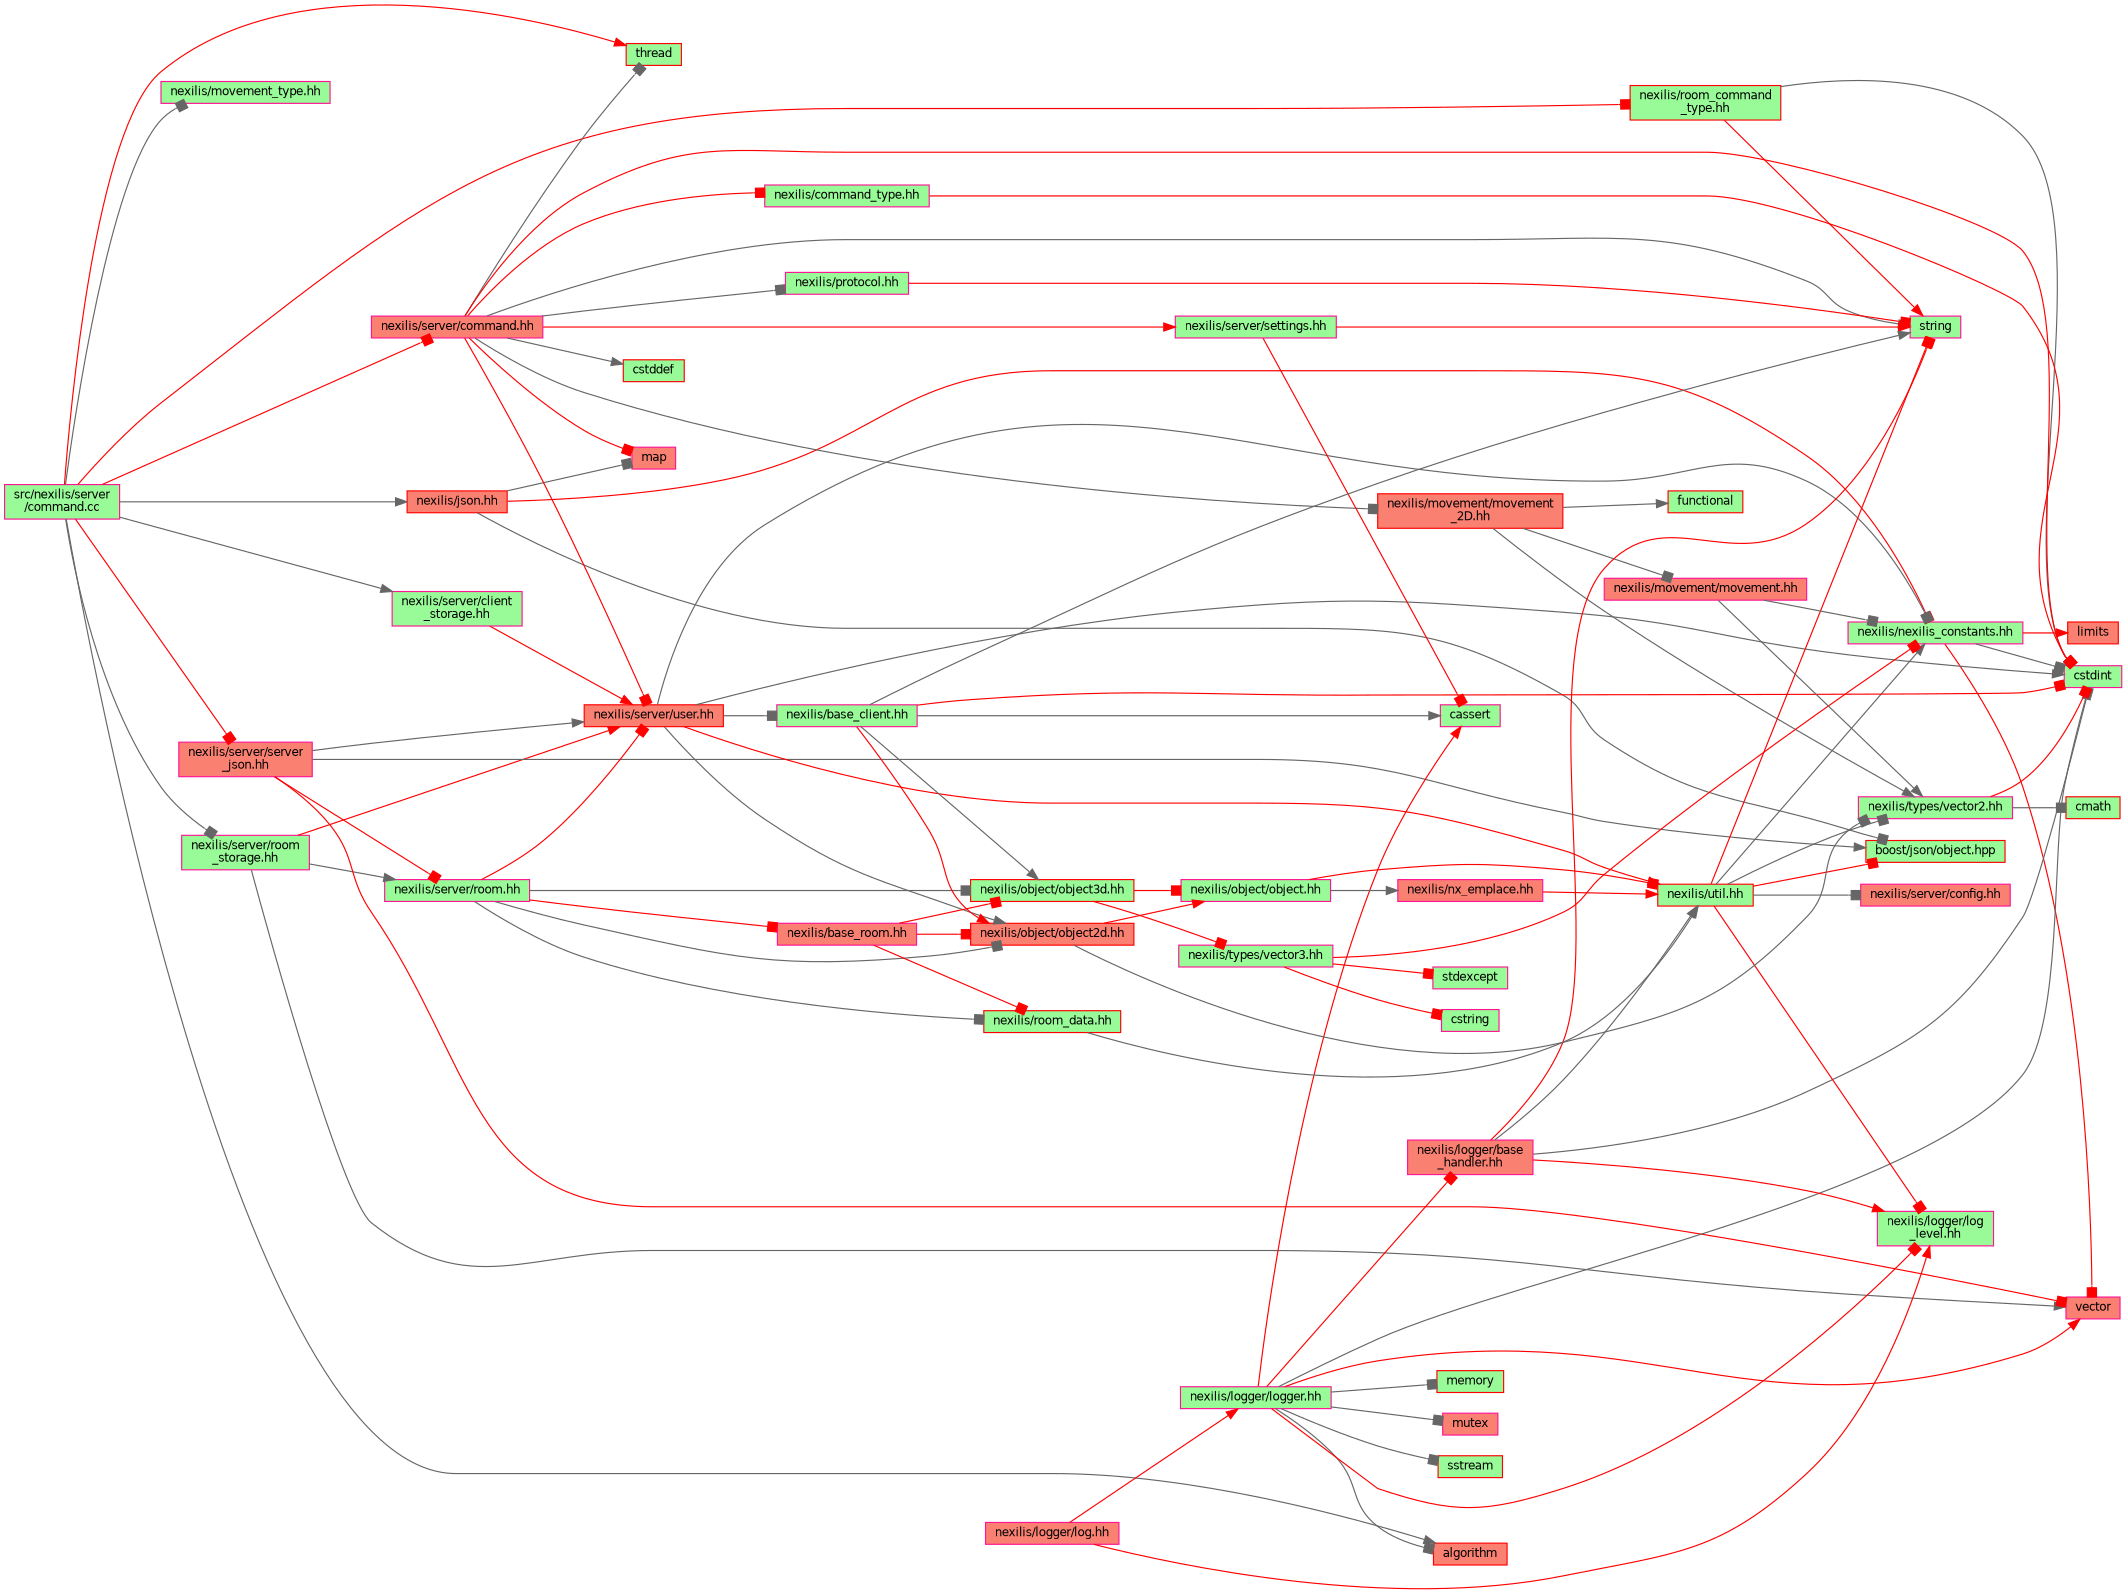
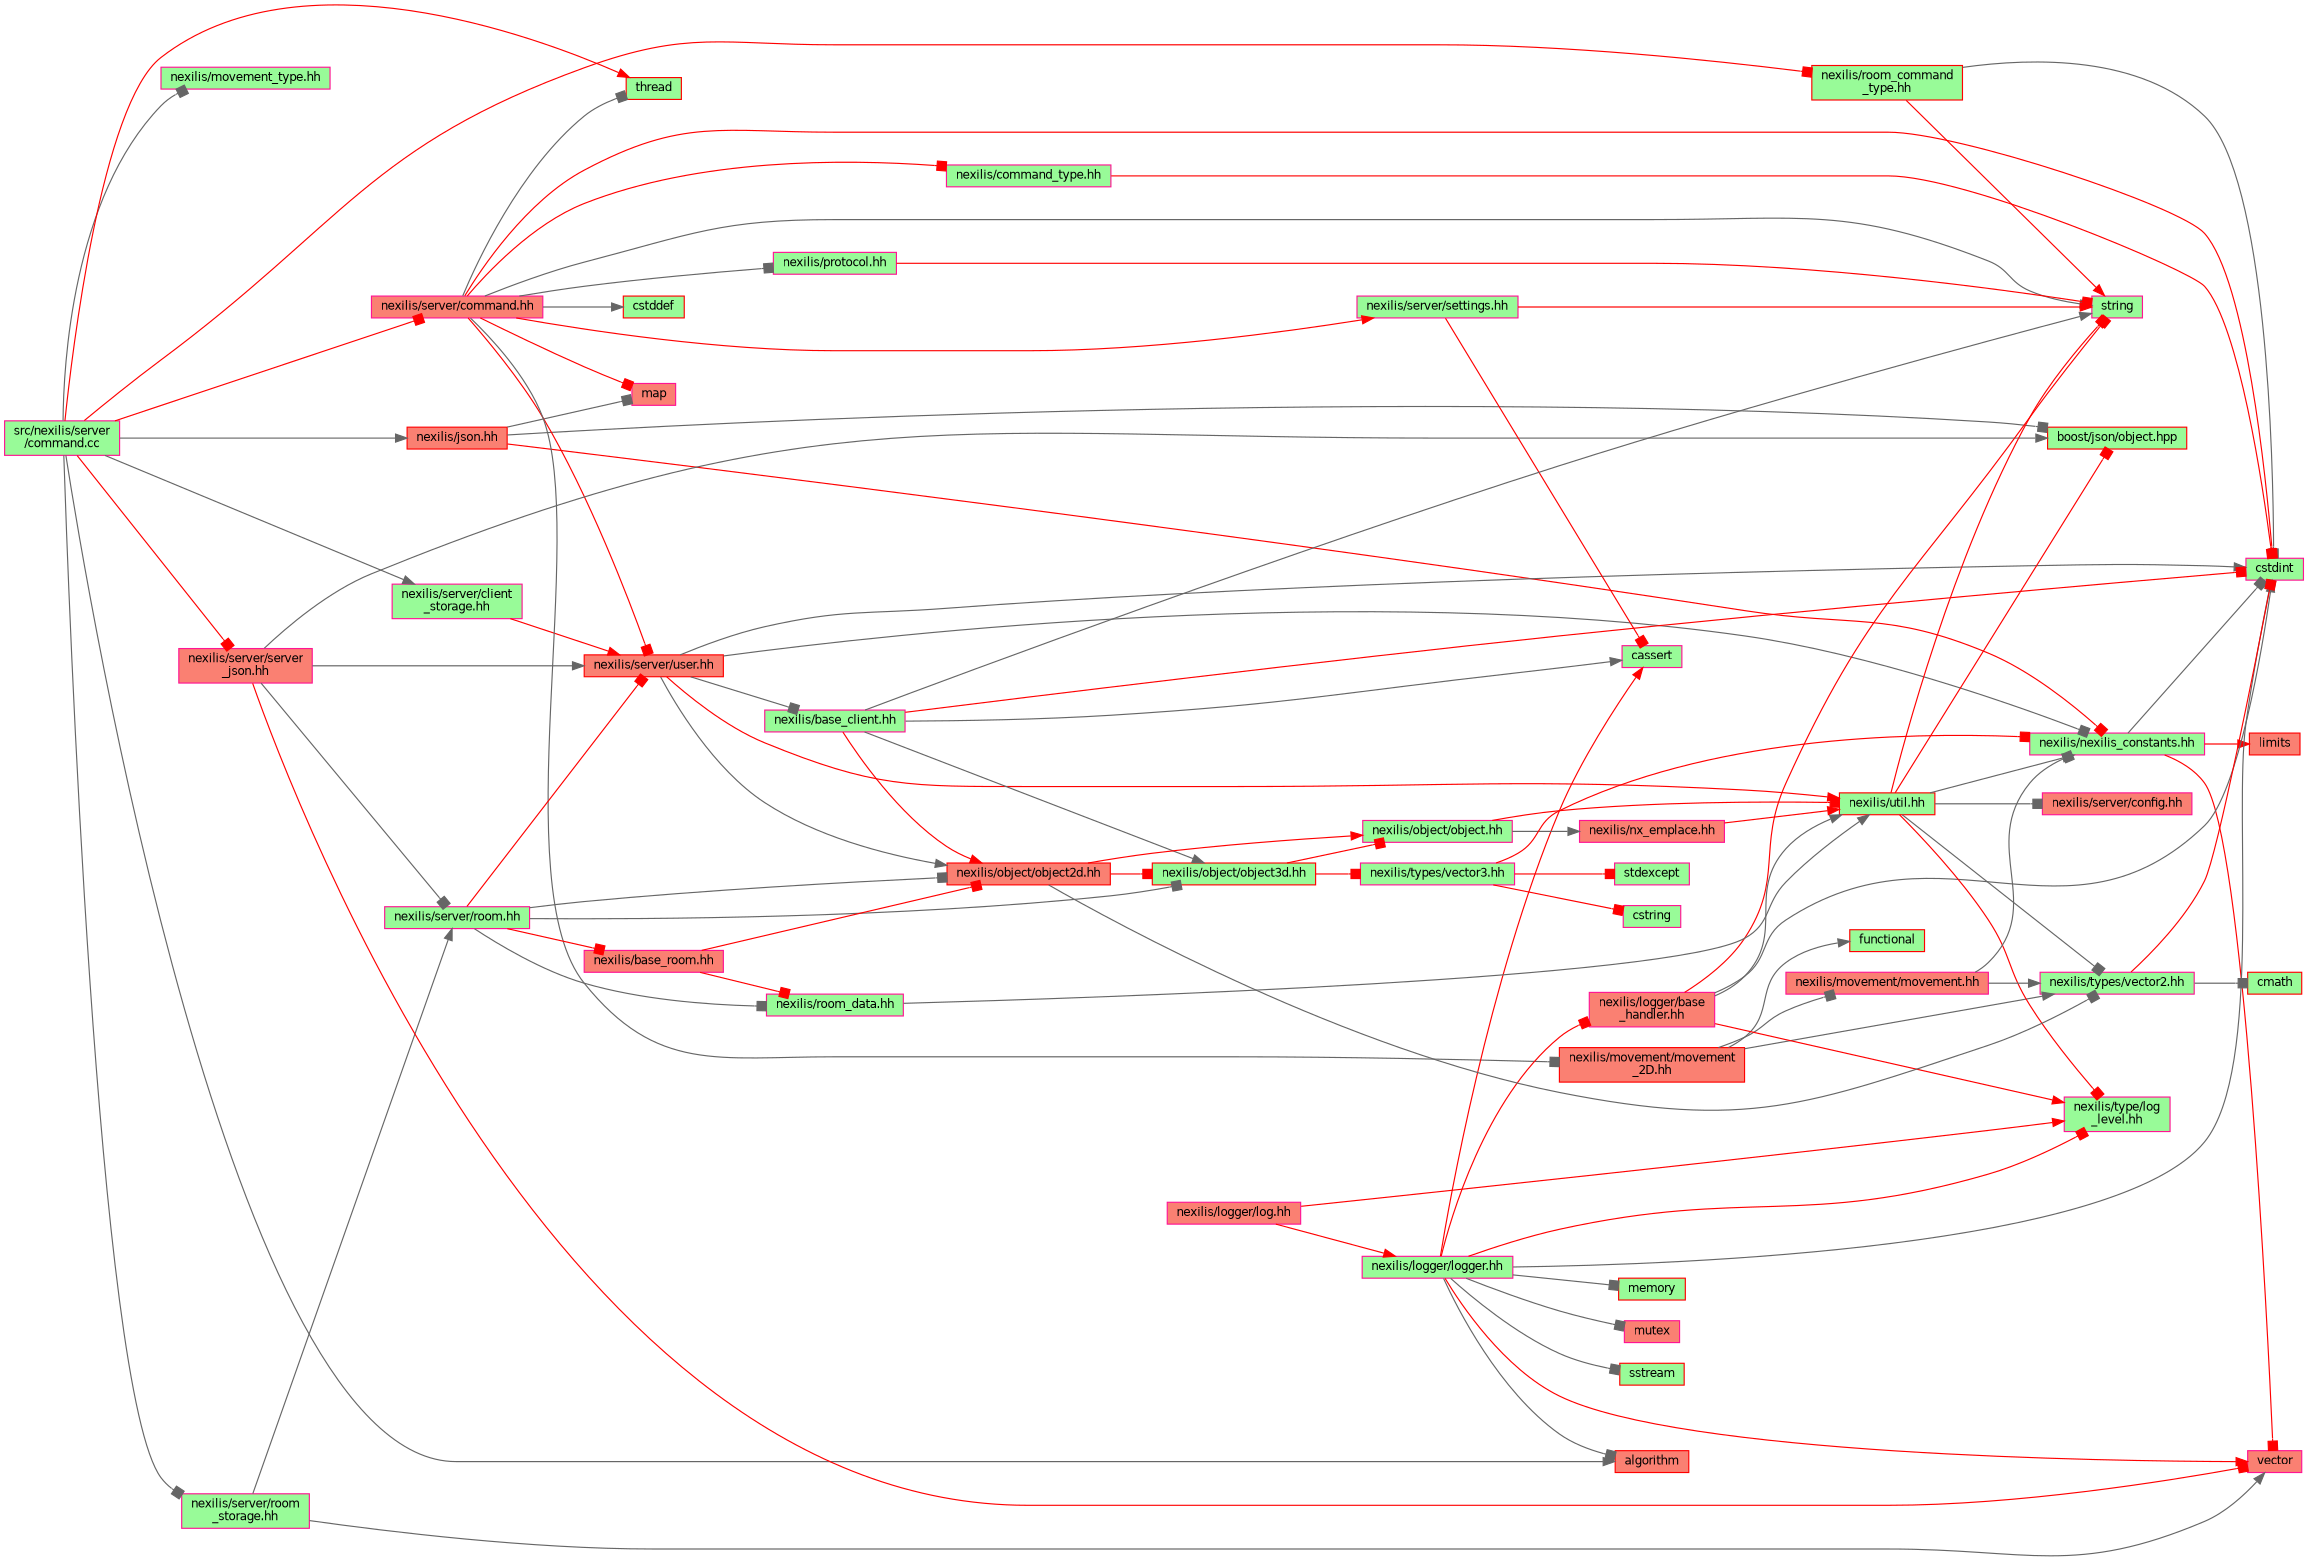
edge "nexilis/server/room _storage.hh" -> "nexilis/server/user.hh": removed
edge "nexilis/server/server _json.hh" -> "nexilis/server/room.hh": color red -> gray40
edge "nexilis/base_room.hh" -> "nexilis/object/object3d.hh": now "nexilis/object/object2d.hh" -> "nexilis/object/object3d.hh"
node "nexilis/room_data.hh": color red -> deeppink
node "nexilis/logger/log _level.hh": label "nexilis/logger/log _level.hh" -> "nexilis/type/log _level.hh"
